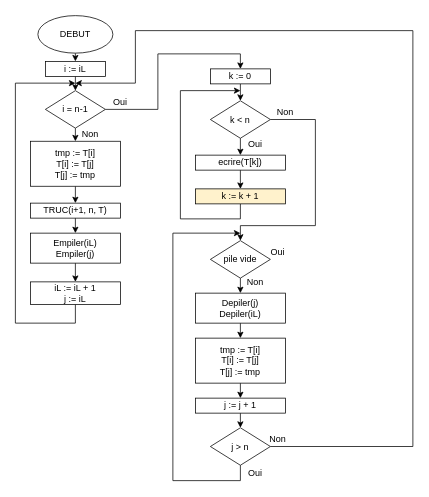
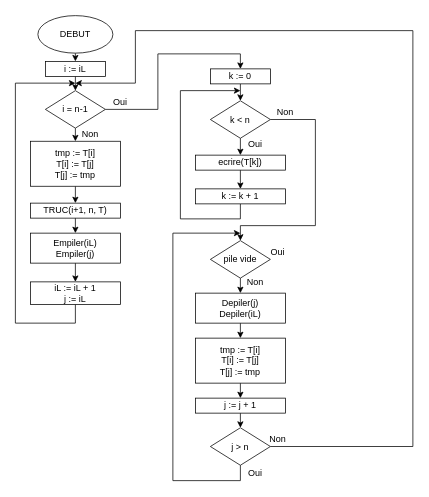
node "k := k + 1": fillcolor #fff2cc -> #ffffff
